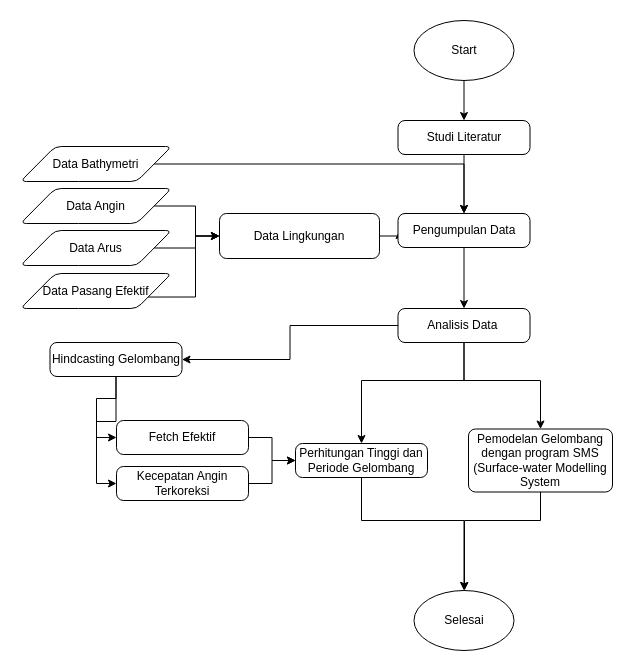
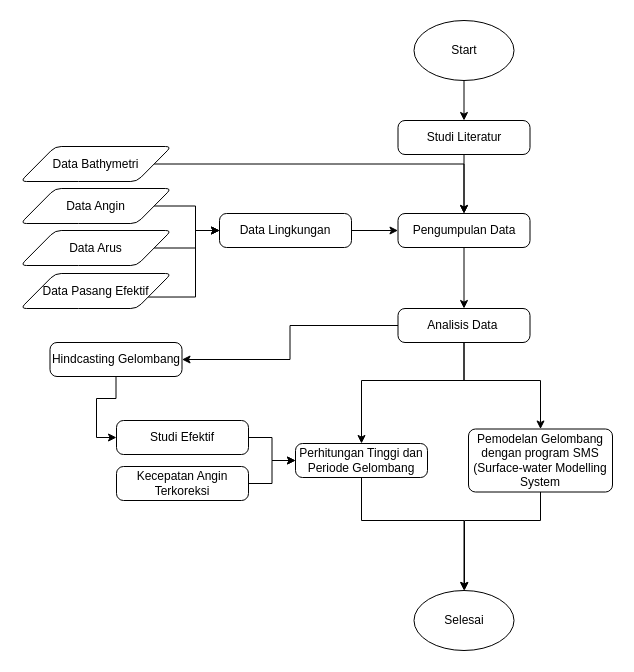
node "Data Lingkungan": size 160x45 -> 132x34
node "Fetch Efektif": label "Fetch Efektif" -> "Studi Efektif"
edge "Hindcasting Gelombang" -> "Kecepatan Angin Terkoreksi": removed
